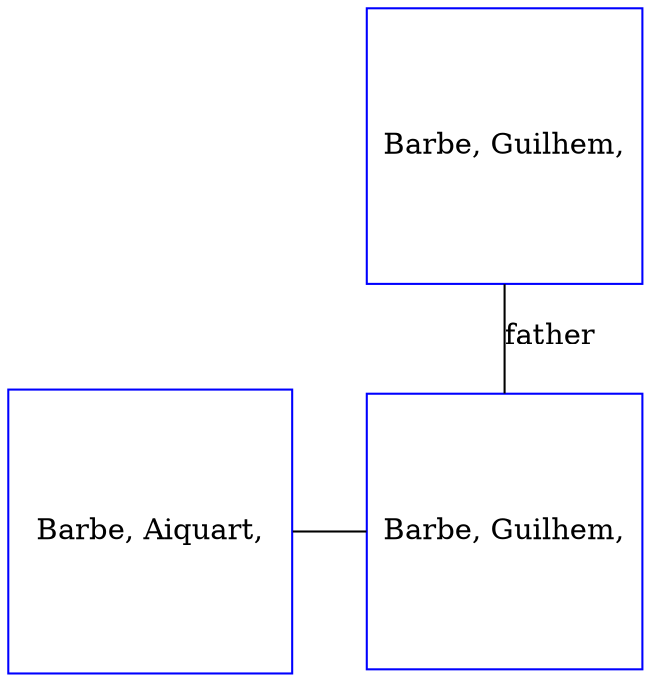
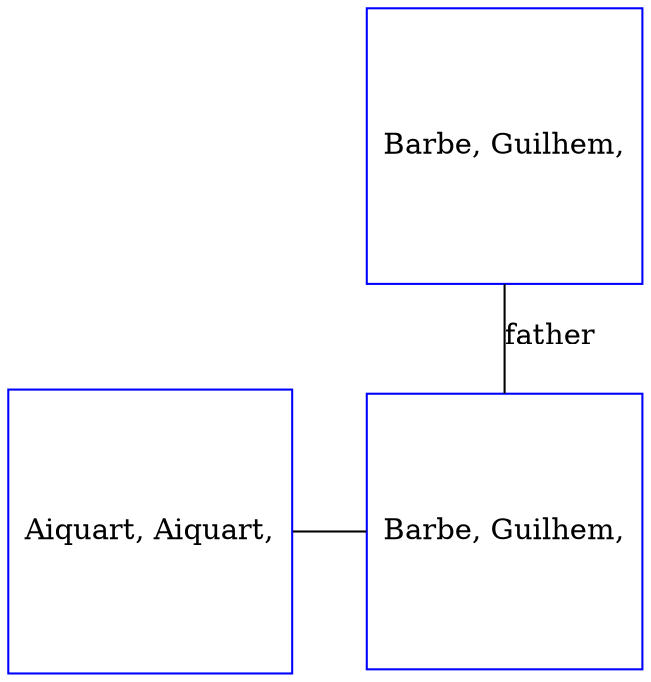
node "Barbe, Aiquart,": label "Barbe, Aiquart," -> "Aiquart, Aiquart,"
